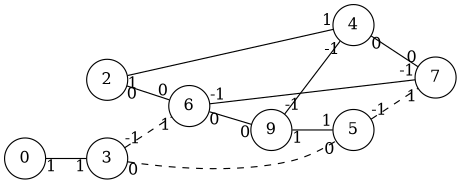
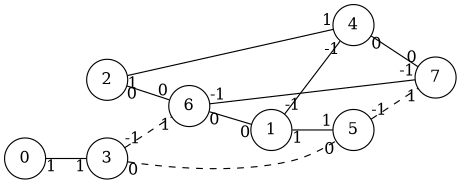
node "9": label "9" -> "1"
